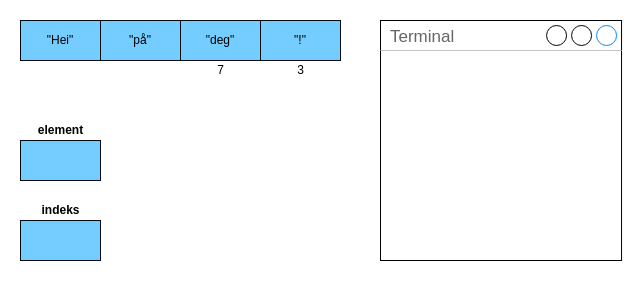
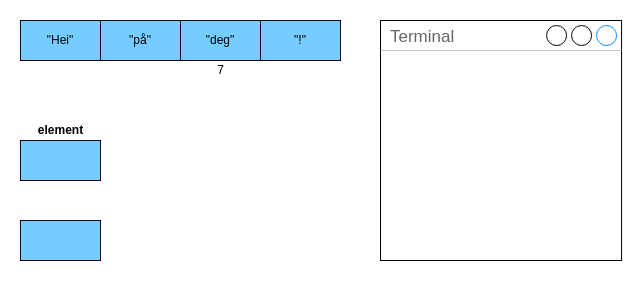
node "3": removed
node "indeks": removed
